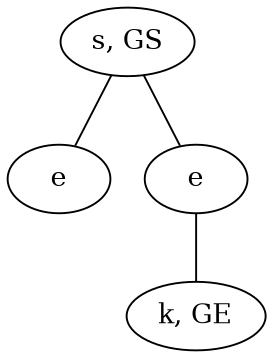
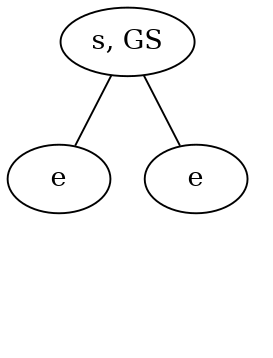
node "k, GE": removed
